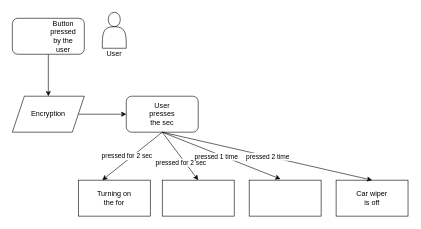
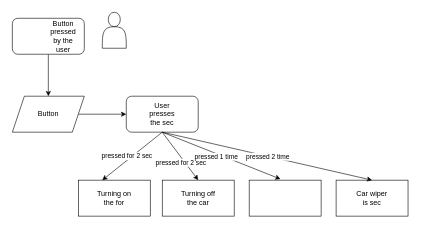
node "User": removed
node "Encryption": label "Encryption" -> "Button"
node "Turning off the car": added
node "Car wiper is off": label "Car wiper is off" -> "Car wiper is sec"
